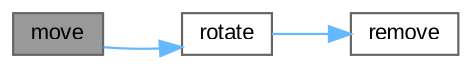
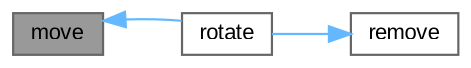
edge "move" -> "rotate": reversed
